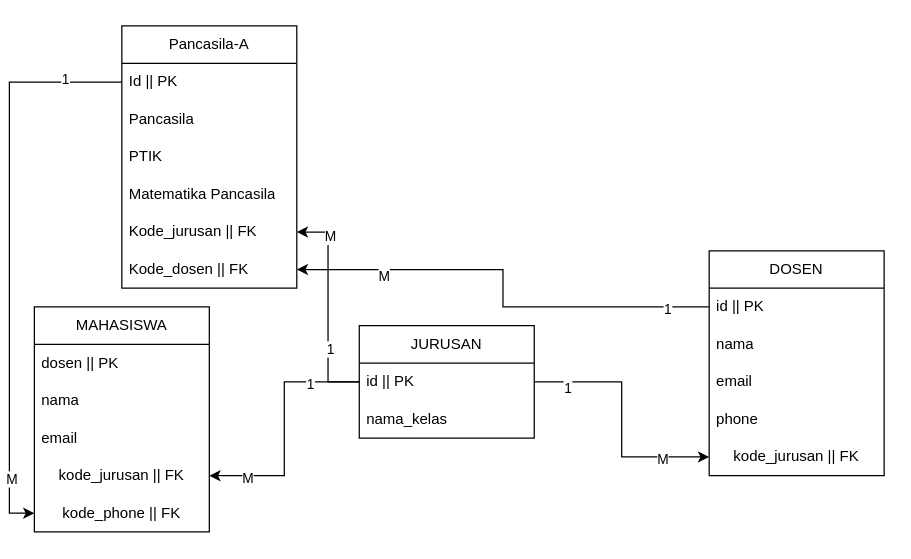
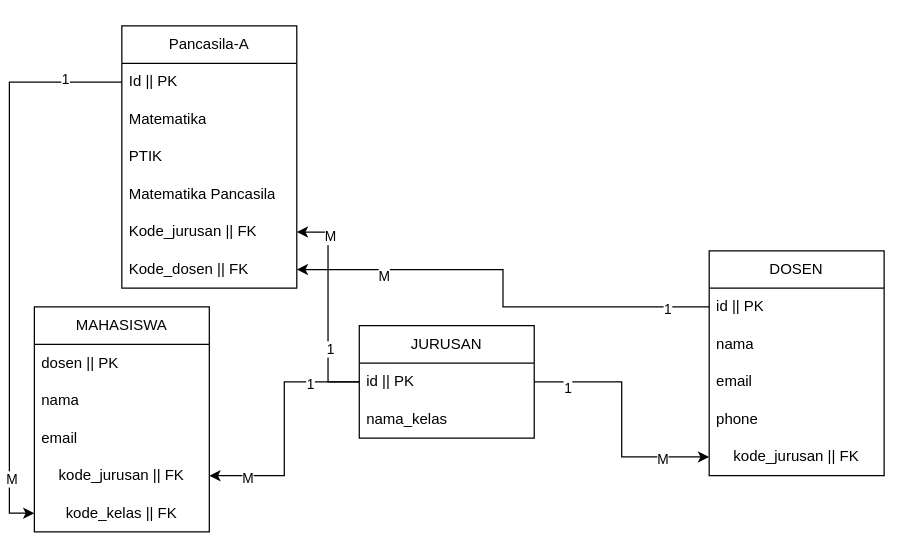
node "Pancasila": label "Pancasila" -> "Matematika"
node "kode_phone || FK": label "kode_phone || FK" -> "kode_kelas || FK"
